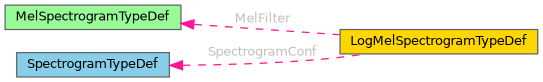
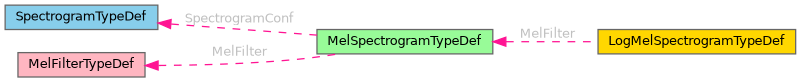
edge "LogMelSpectrogramTypeDef" -> "SpectrogramTypeDef": now "MelSpectrogramTypeDef" -> "SpectrogramTypeDef"
node "MelFilterTypeDef": added
